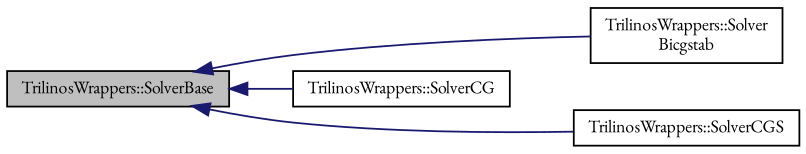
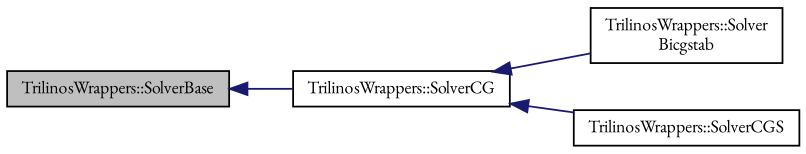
edge "TrilinosWrappers::Solver Bicgstab" -> "TrilinosWrappers::SolverBase": now "TrilinosWrappers::Solver Bicgstab" -> "TrilinosWrappers::SolverCG"
edge "TrilinosWrappers::SolverCGS" -> "TrilinosWrappers::SolverBase": now "TrilinosWrappers::SolverCGS" -> "TrilinosWrappers::SolverCG"
